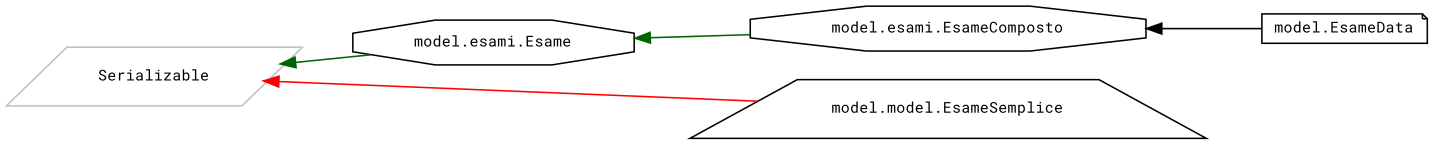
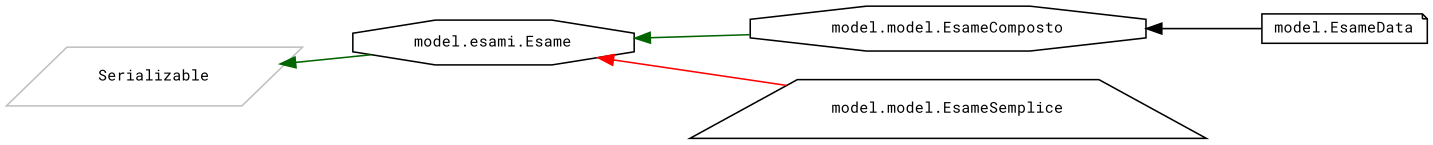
node "model.esami.EsameComposto": label "model.esami.EsameComposto" -> "model.model.EsameComposto"
edge "model.model.EsameSemplice" -> "Serializable": now "model.model.EsameSemplice" -> "model.esami.Esame"
